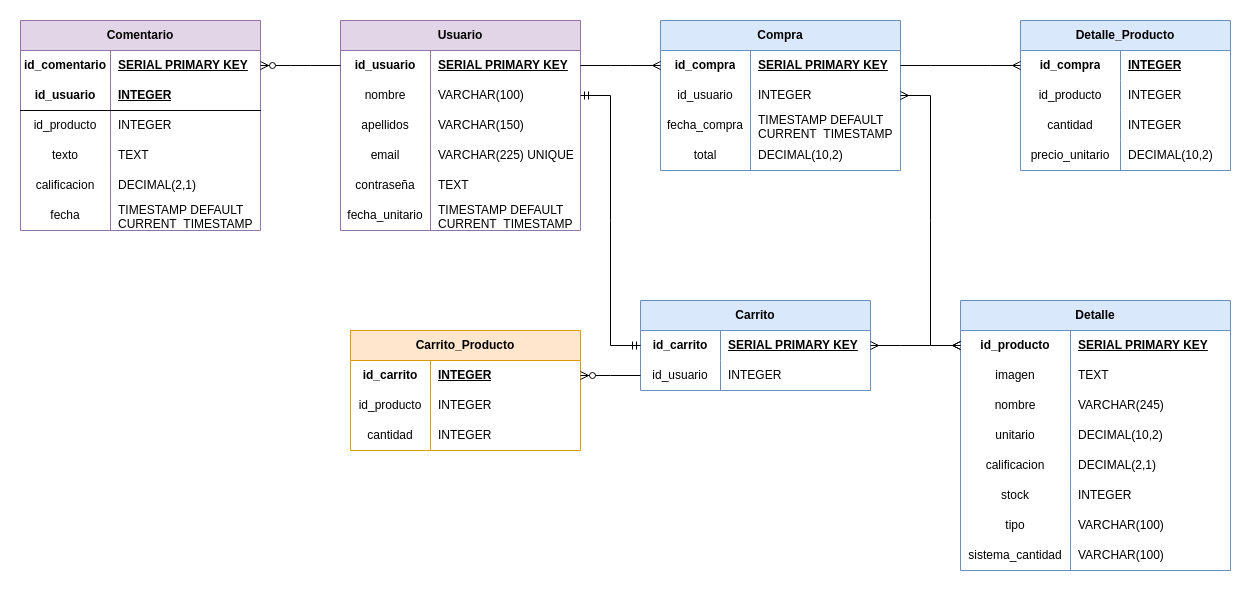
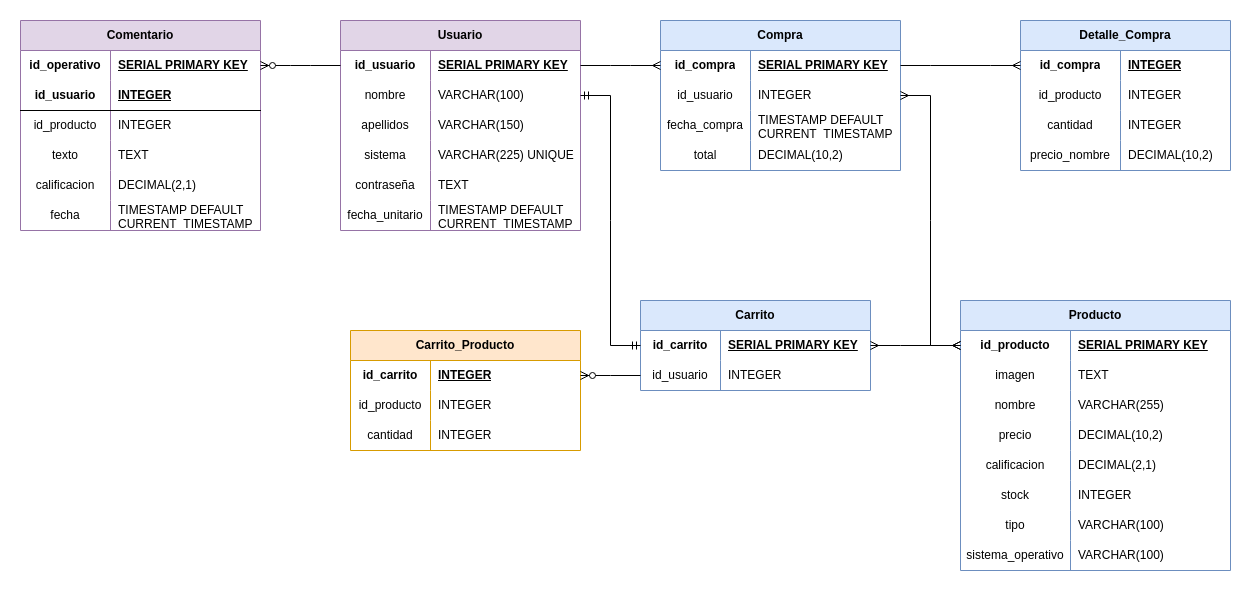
node "Detalle_Producto": label "Detalle_Producto" -> "Detalle_Compra"
node "id_comentario": label "id_comentario" -> "id_operativo"
node "email": label "email" -> "sistema"
node "precio_unitario": label "precio_unitario" -> "precio_nombre"
node "Detalle": label "Detalle" -> "Producto"
node "VARCHAR(245)": label "VARCHAR(245)" -> "VARCHAR(255)"
node "unitario": label "unitario" -> "precio"
node "sistema_cantidad": label "sistema_cantidad" -> "sistema_operativo"
